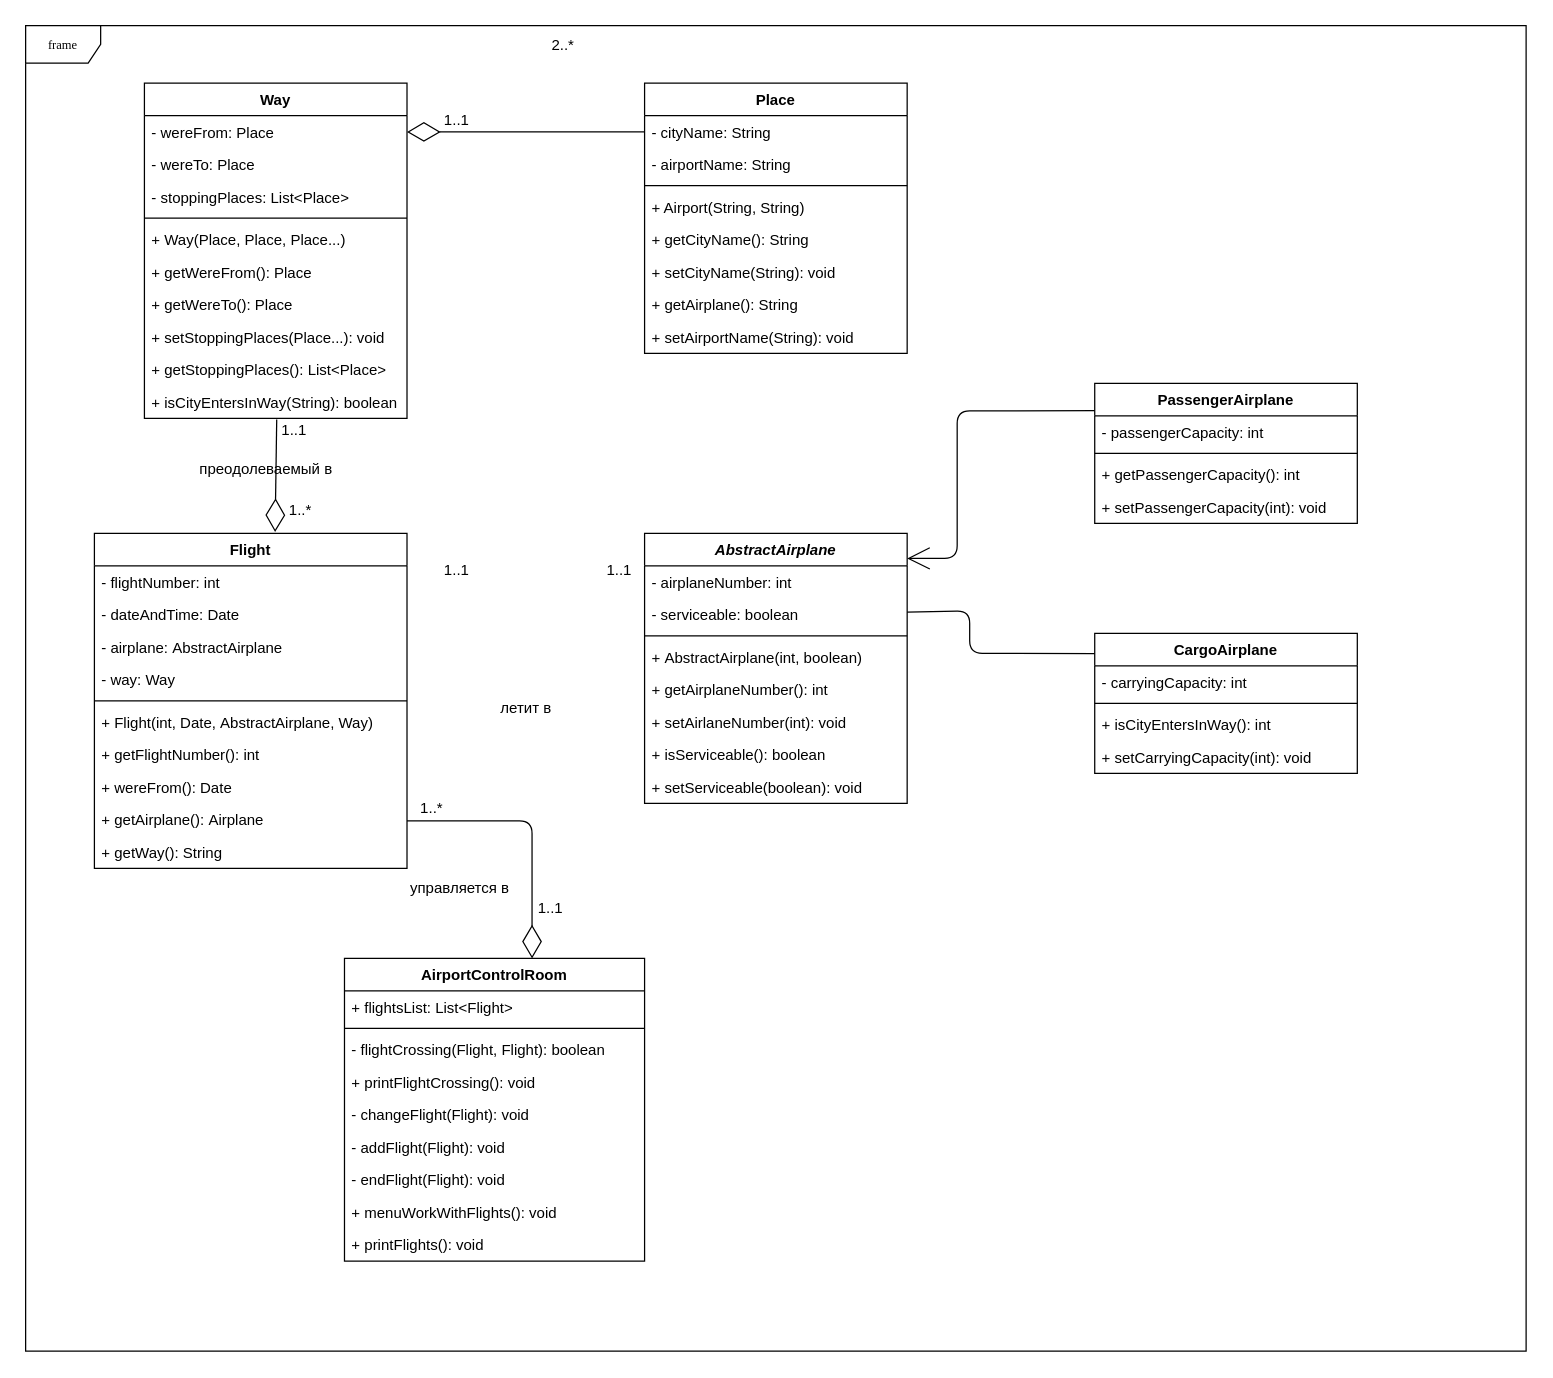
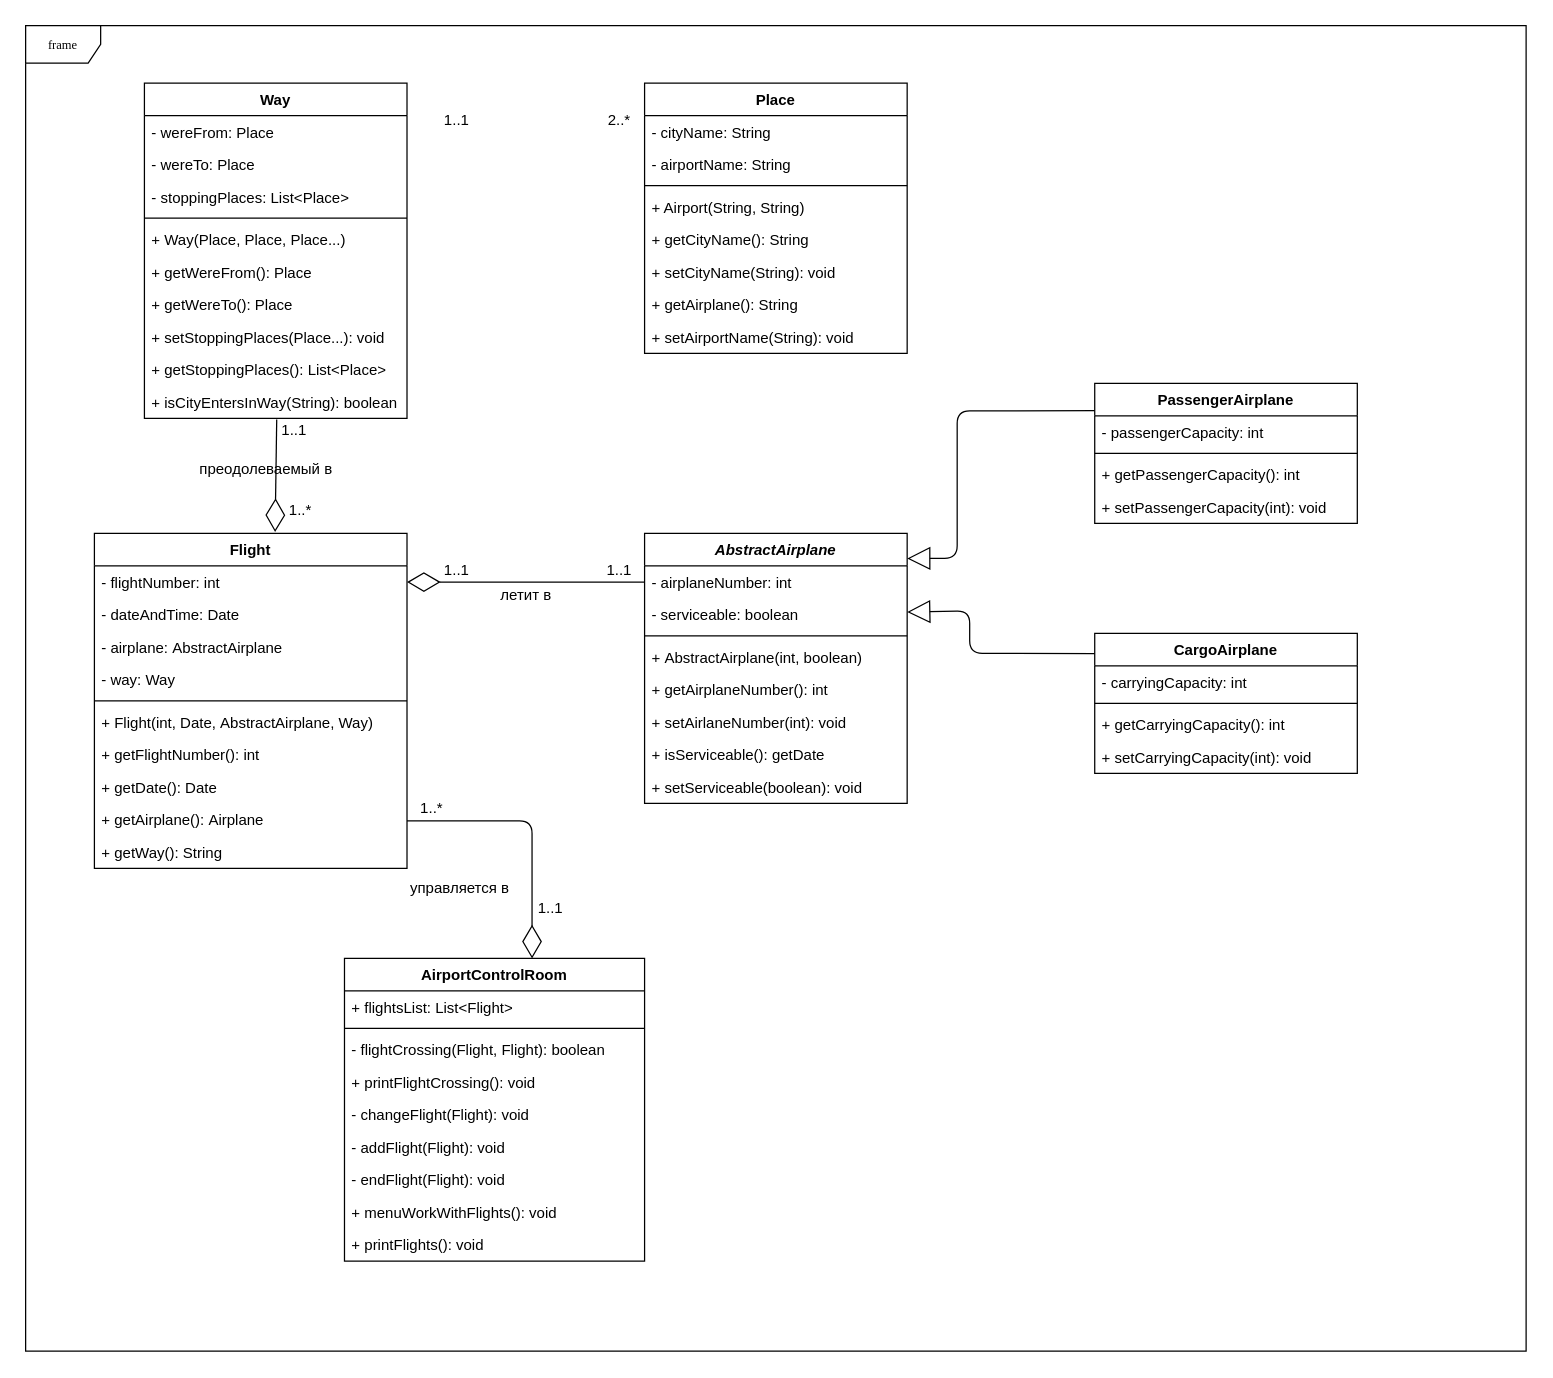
node "2..*": moved (563, 46) -> (619, 121)
edge "- cityName: String" -> "- wereFrom: Place": removed
edge "PassengerAirplane" -> "AbstractAirplane": arrowhead open -> block
edge "- airplaneNumber: int" -> "- flightNumber: int": added
edge "- serviceable: boolean" -- "CargoAirplane": arrowhead none -> block
node "летит в": moved (526, 708) -> (526, 596)
node "+ isCityEntersInWay(): int": label "+ isCityEntersInWay(): int" -> "+ getCarryingCapacity(): int"
node "+ isServiceable(): boolean": label "+ isServiceable(): boolean" -> "+ isServiceable(): getDate"
node "+ wereFrom(): Date": label "+ wereFrom(): Date" -> "+ getDate(): Date"
